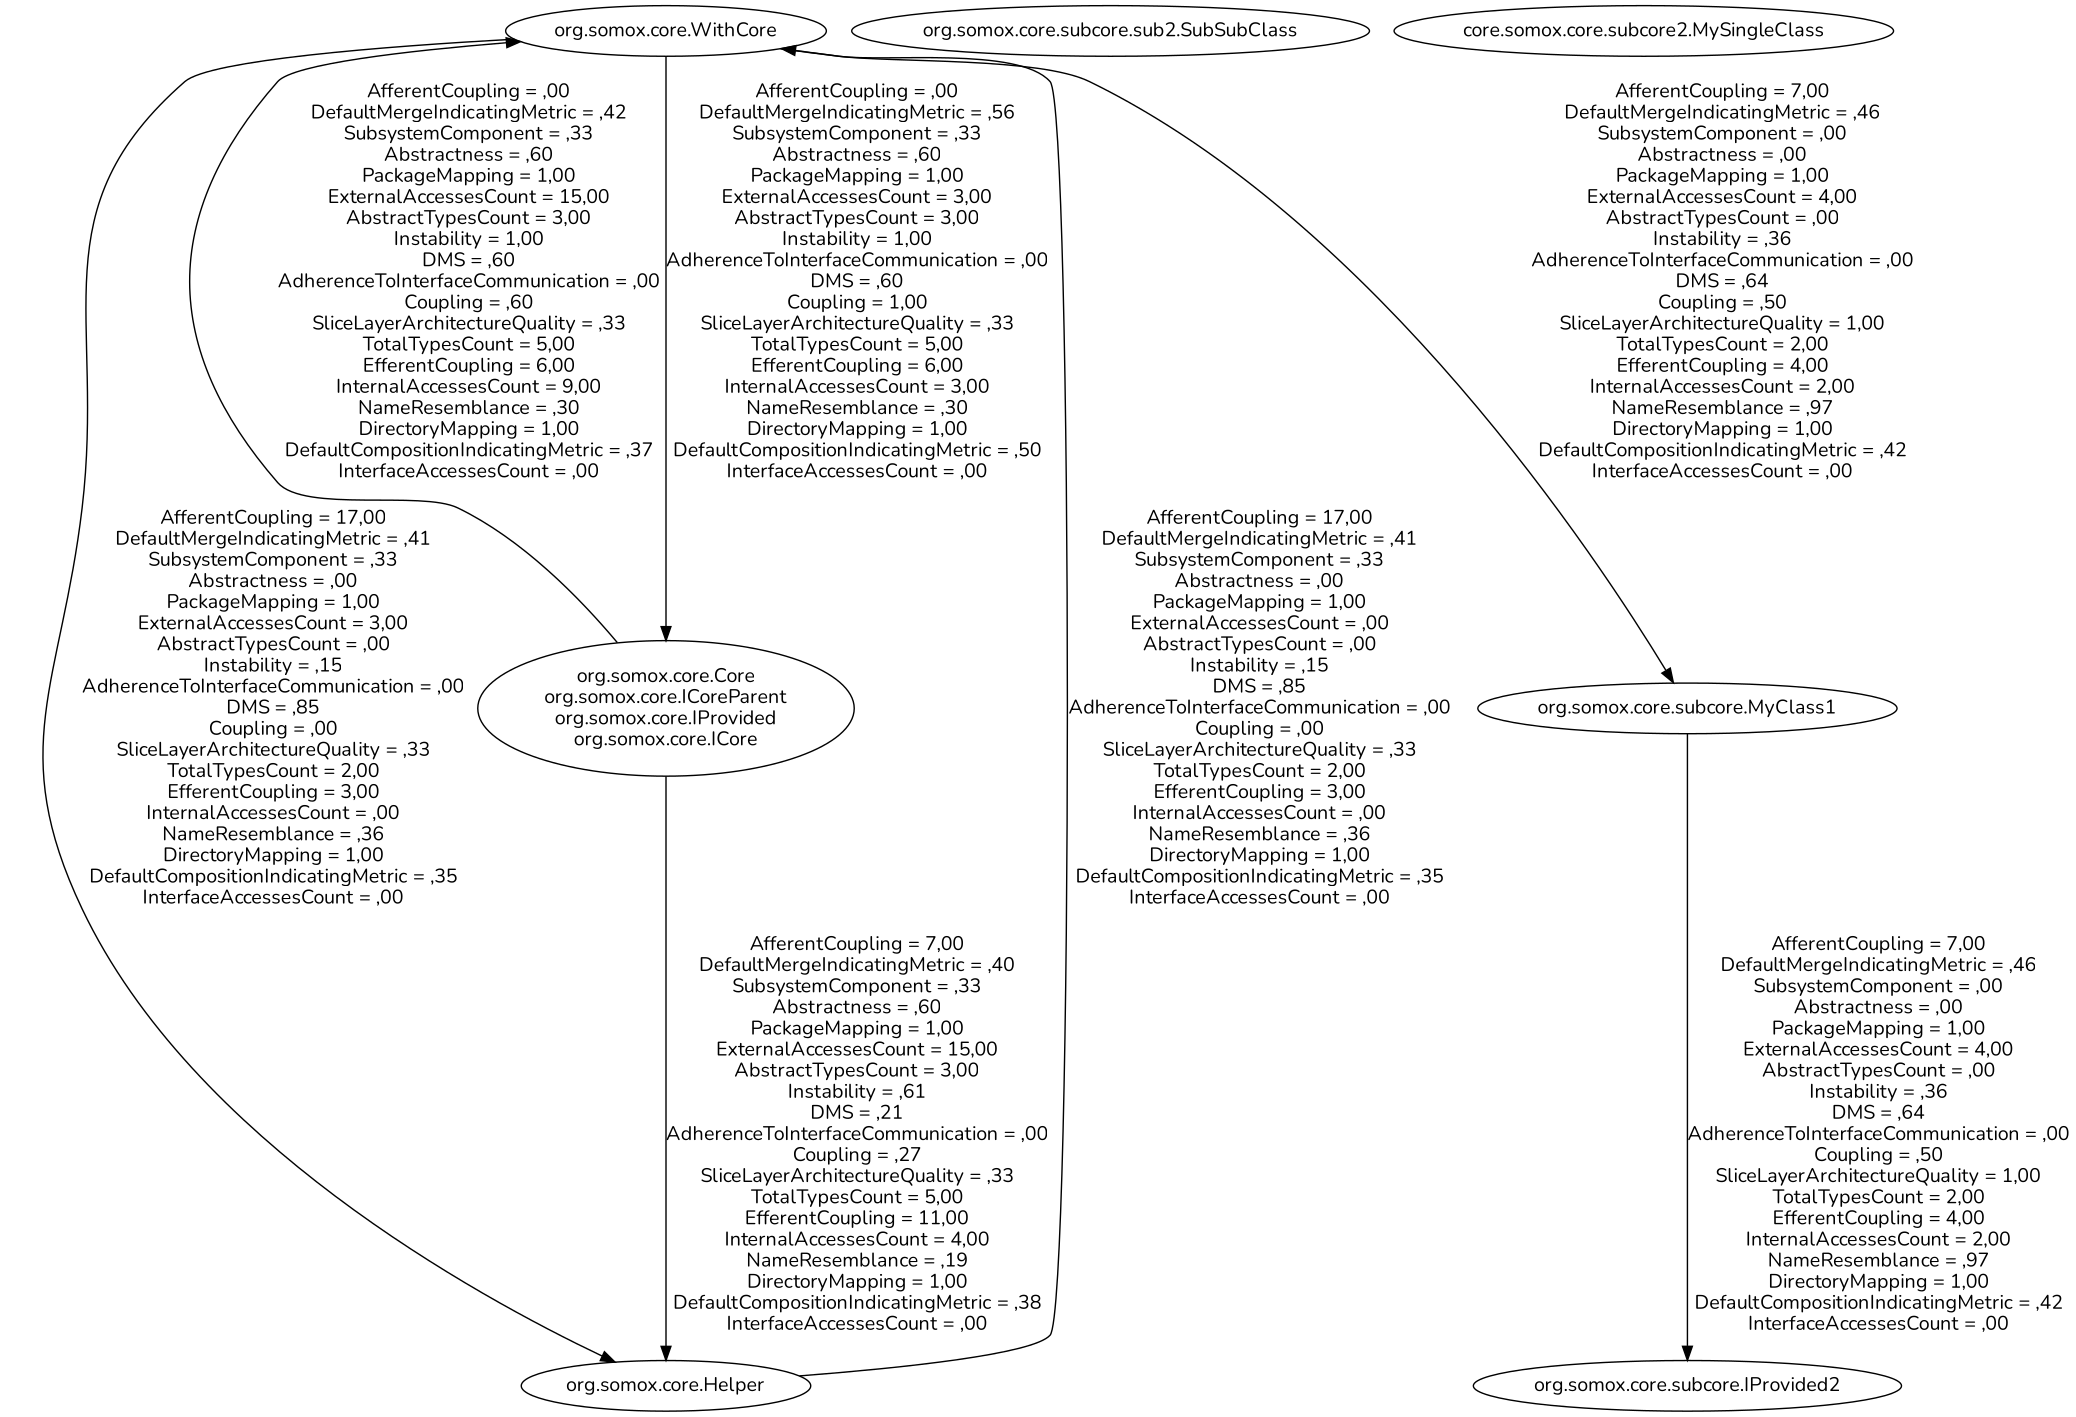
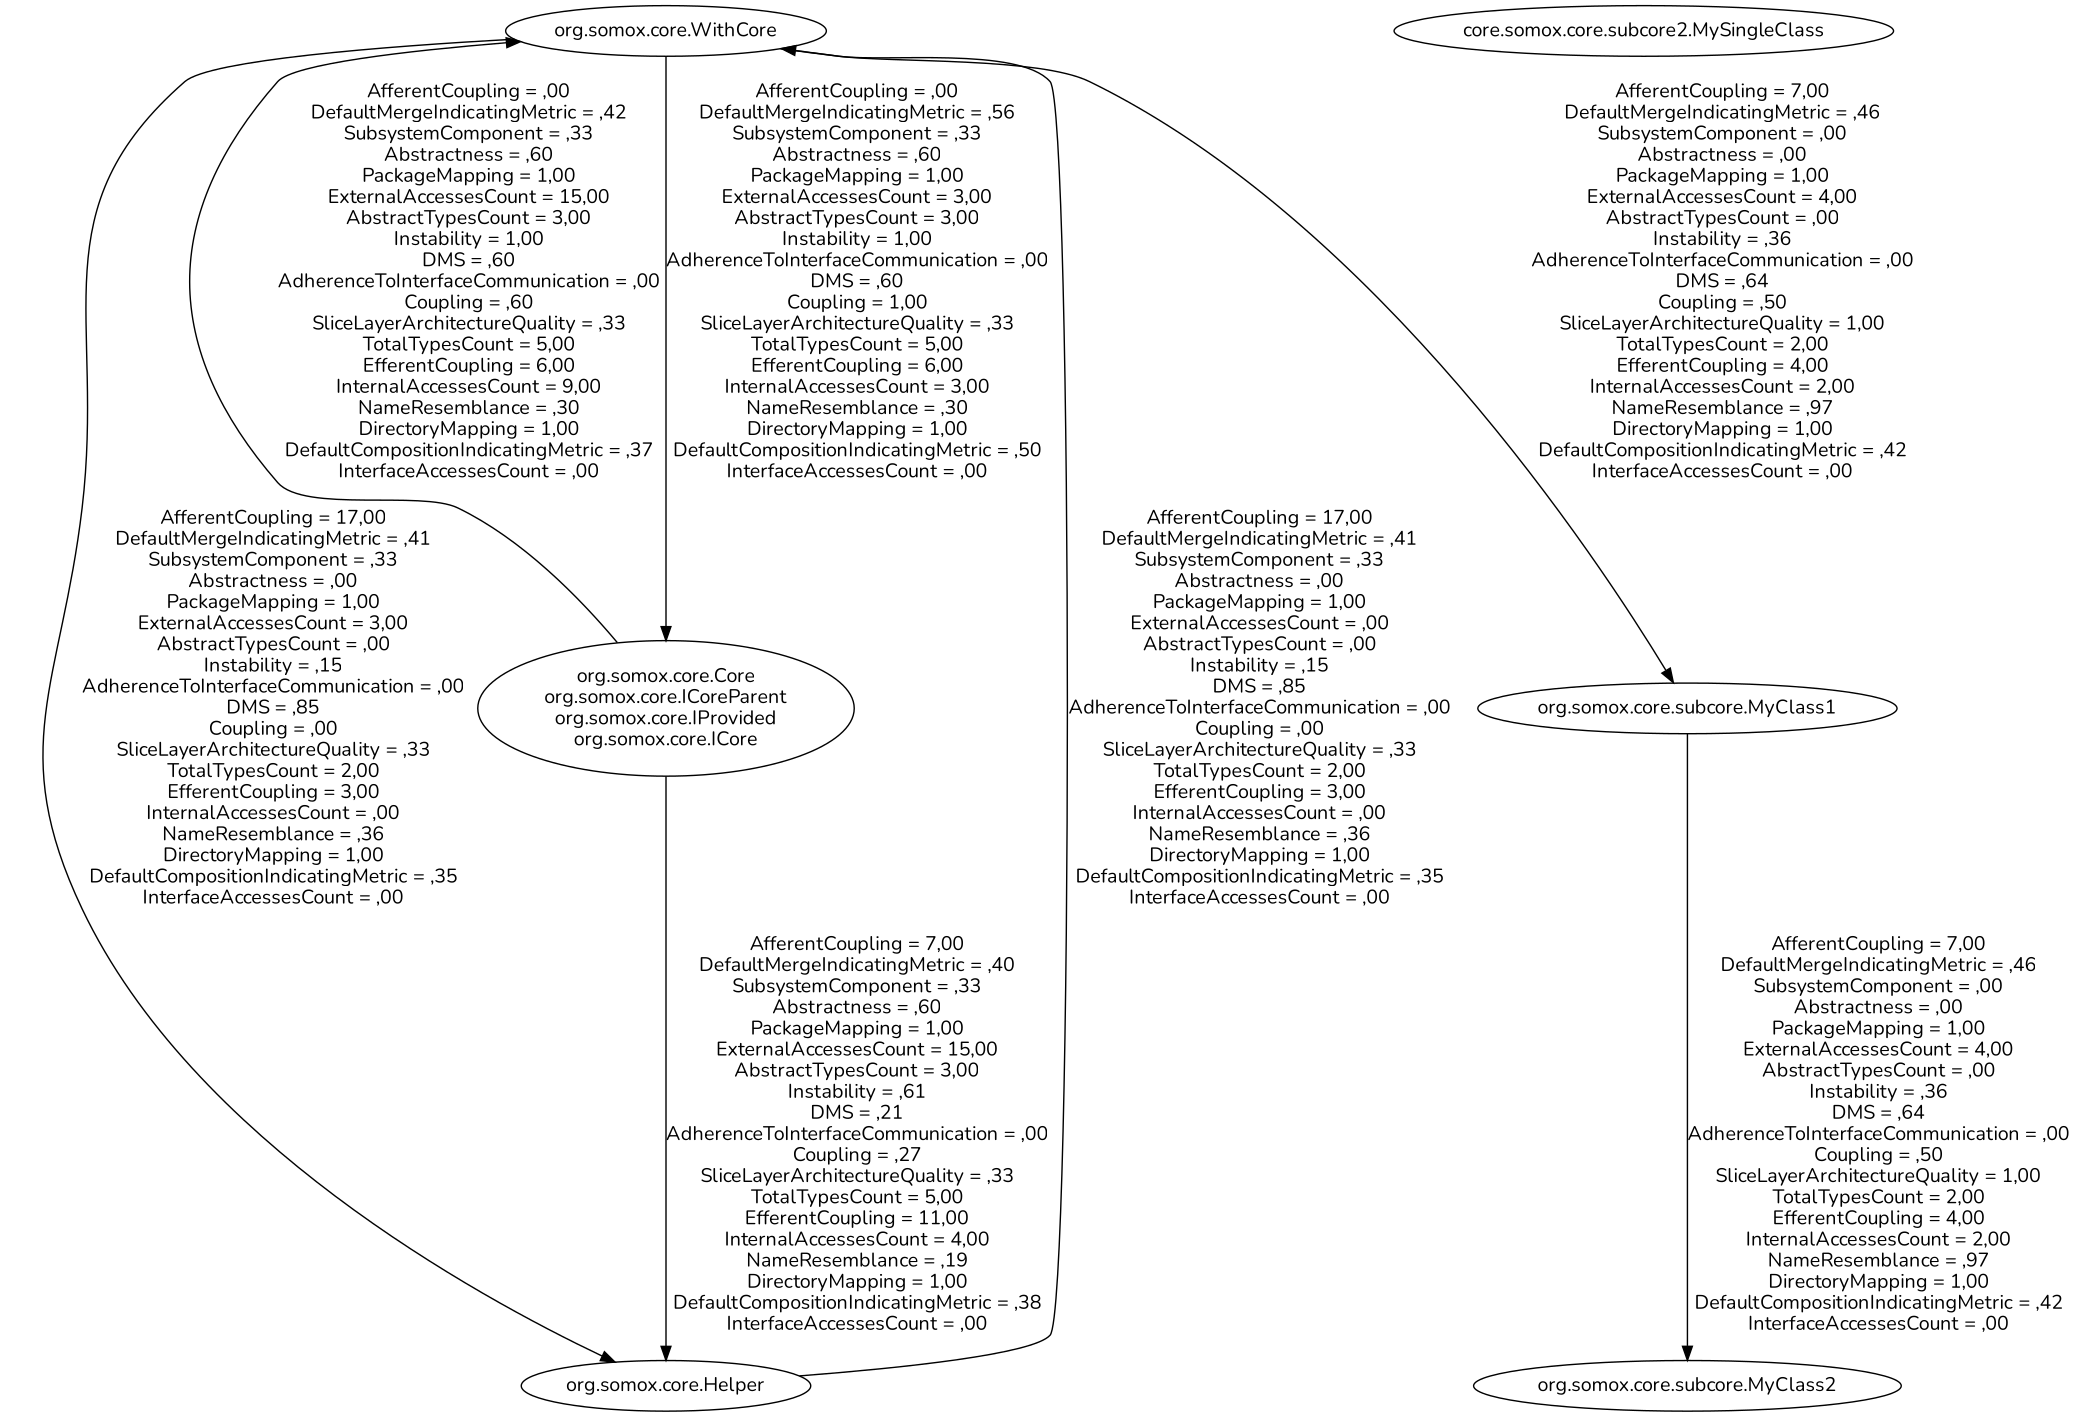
node "org.somox.core.subcore.sub2.SubSubClass": removed
node "org.somox.core.subcore.IProvided2": label "org.somox.core.subcore.IProvided2" -> "org.somox.core.subcore.MyClass2"
